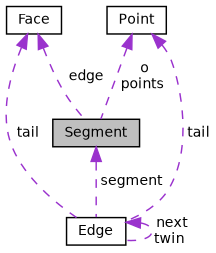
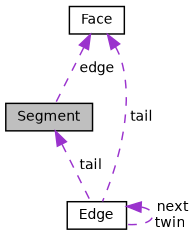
node "Point": removed
edge "Edge" -> "Segment": label " segment" -> " tail"
